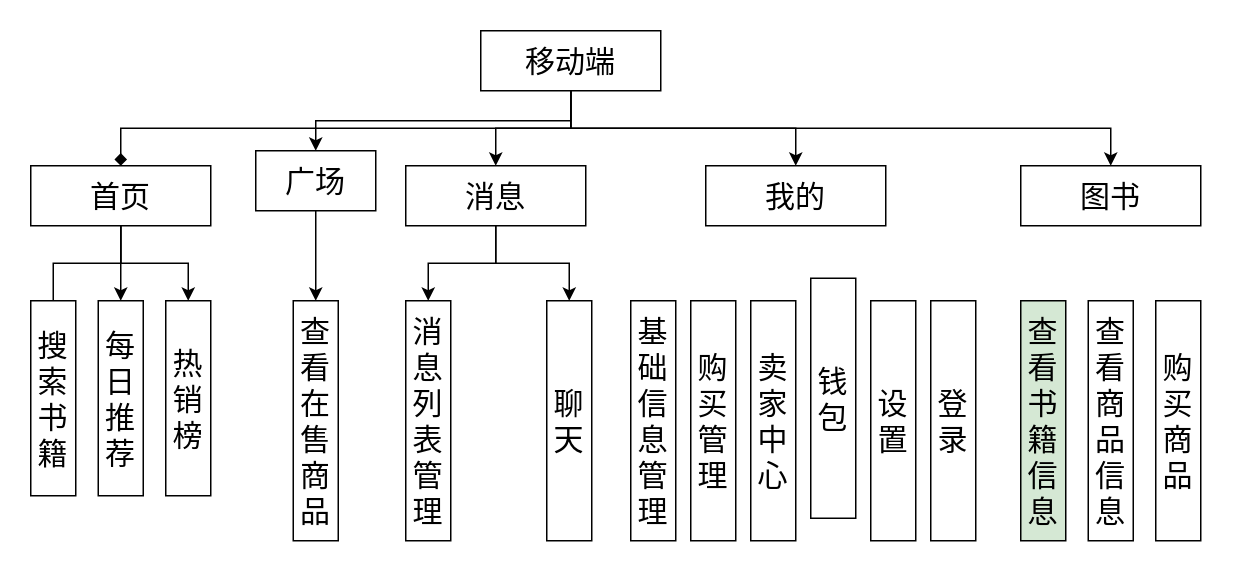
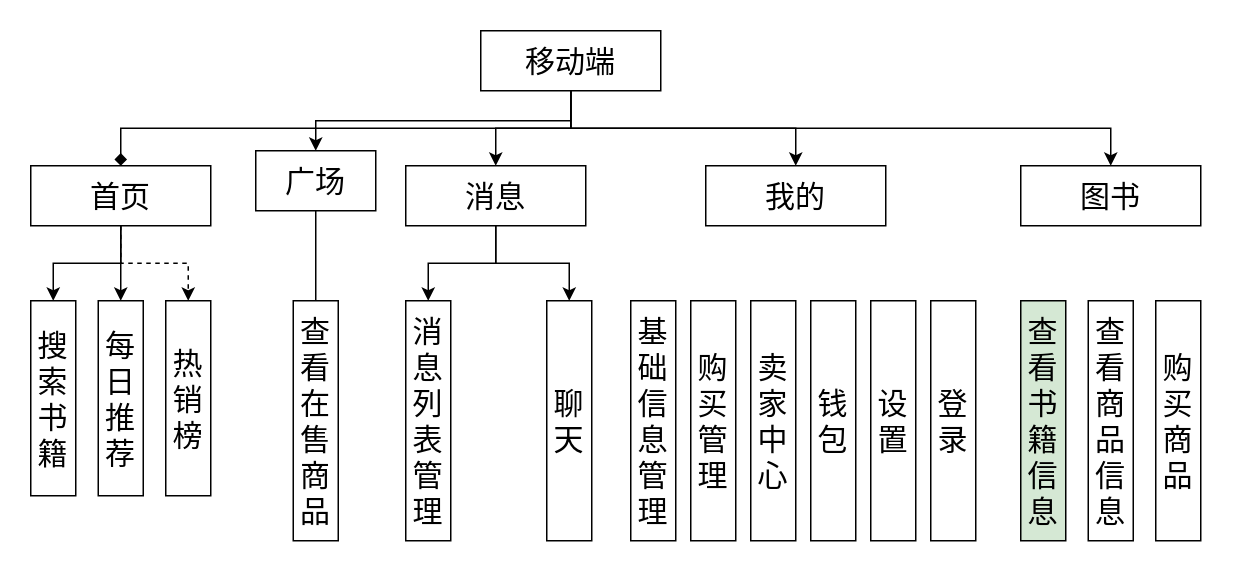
edge "首页" -> "热销榜": style solid -> dashed
edge "广场" -> "查看在售商品": arrowhead classic -> none
edge "首页" -- "搜索书籍": arrowhead none -> classic
node "钱包": moved (833, 398) -> (833, 421)
